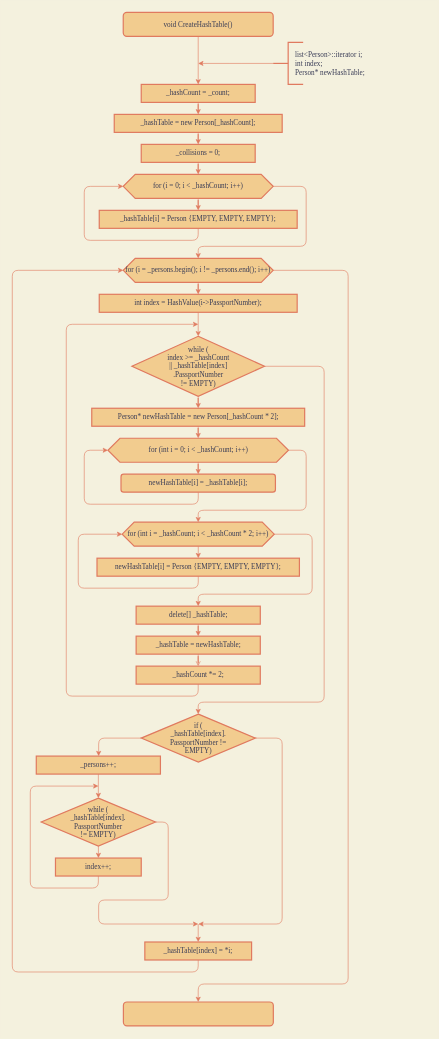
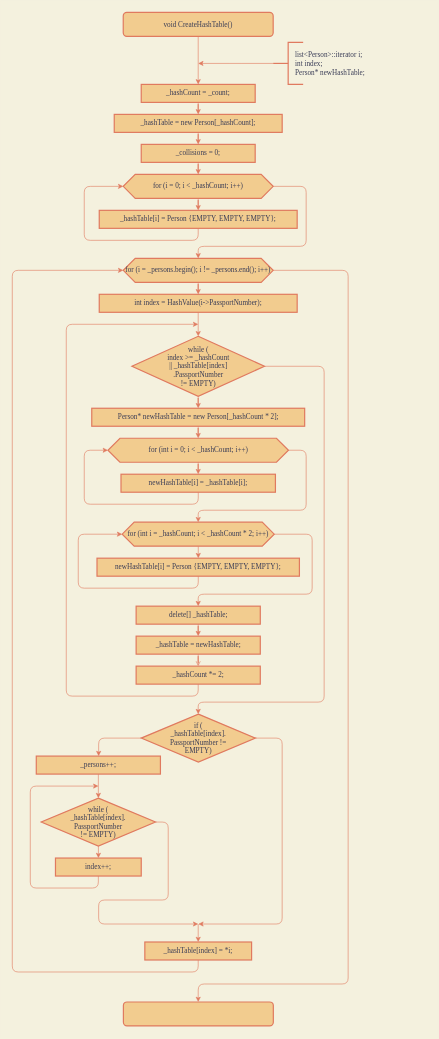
node "newHashTable[i] = _hashTable[i];": shape rounded rectangle -> rectangle
